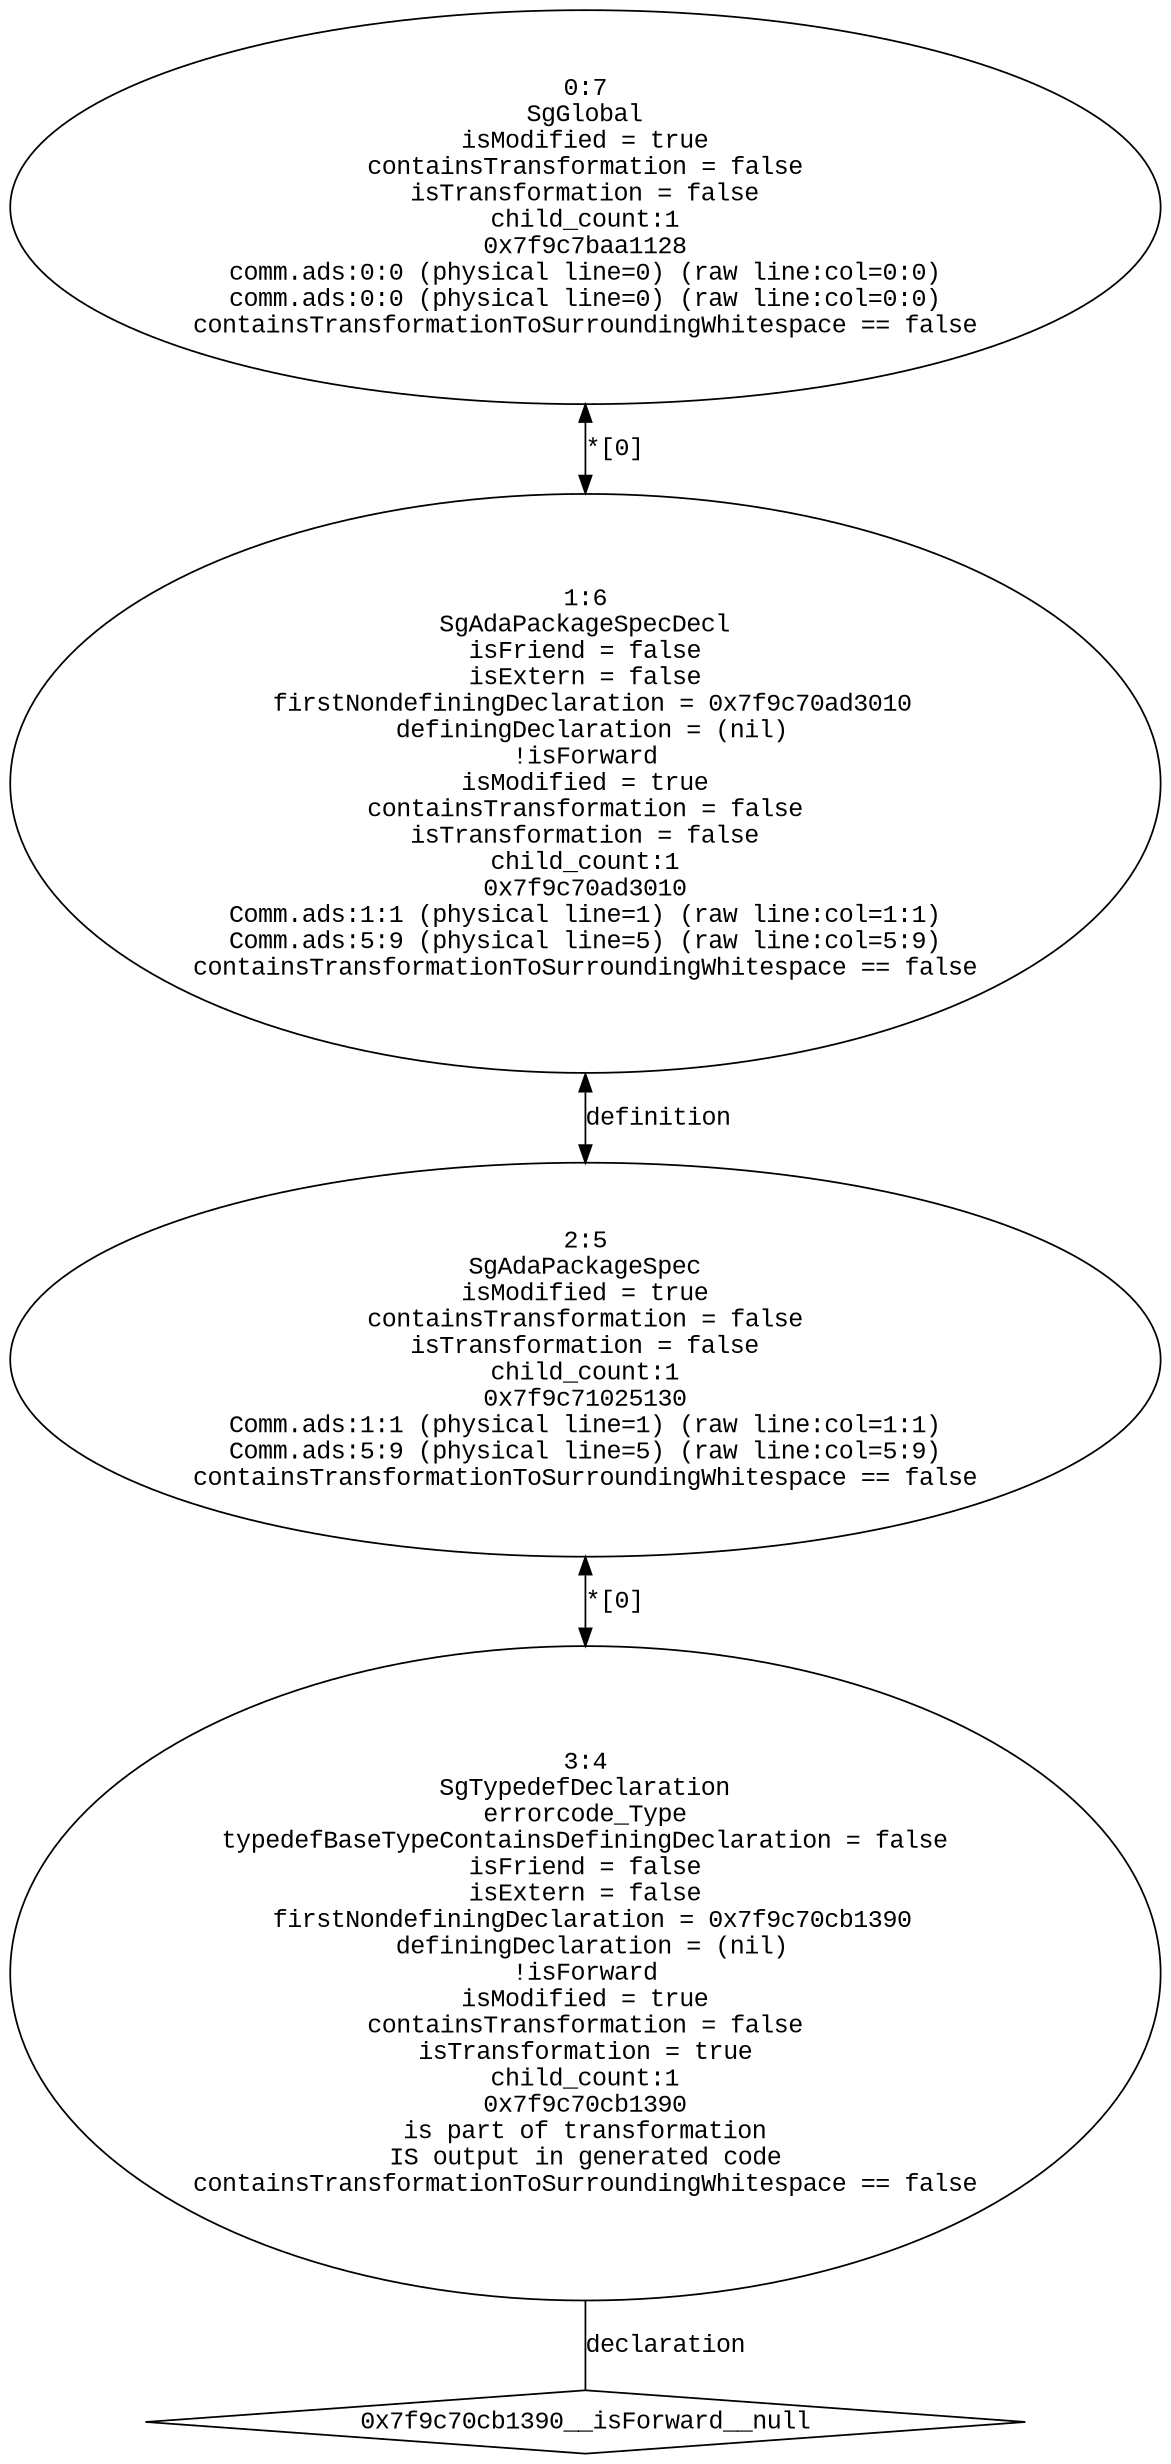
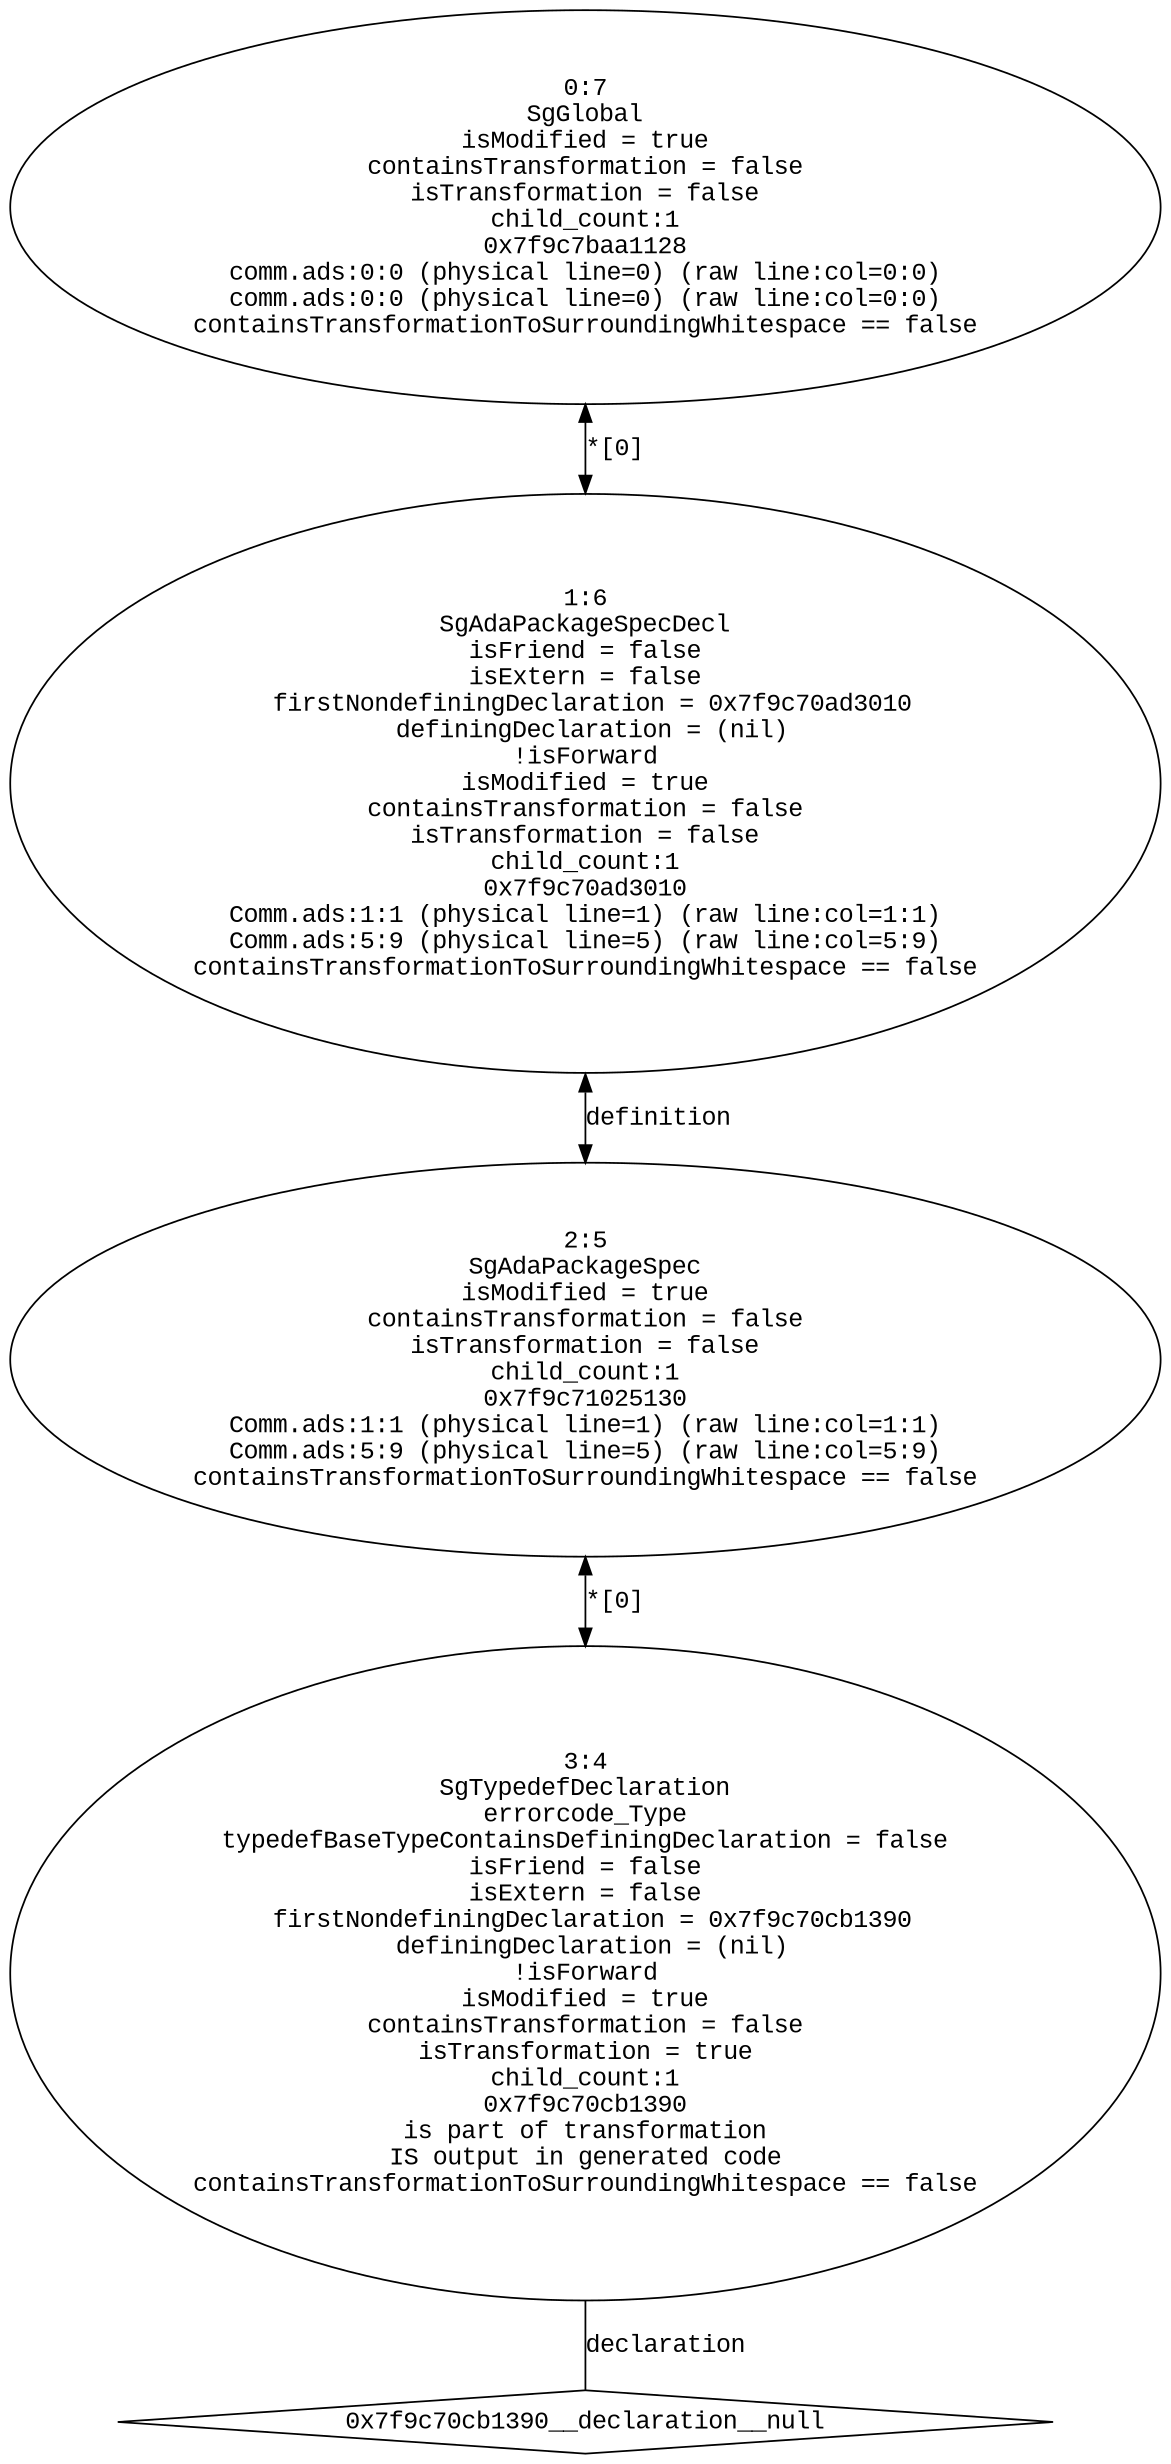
node "0x7f9c70cb1390__isForward__null": label "0x7f9c70cb1390__isForward__null" -> "0x7f9c70cb1390__declaration__null"
